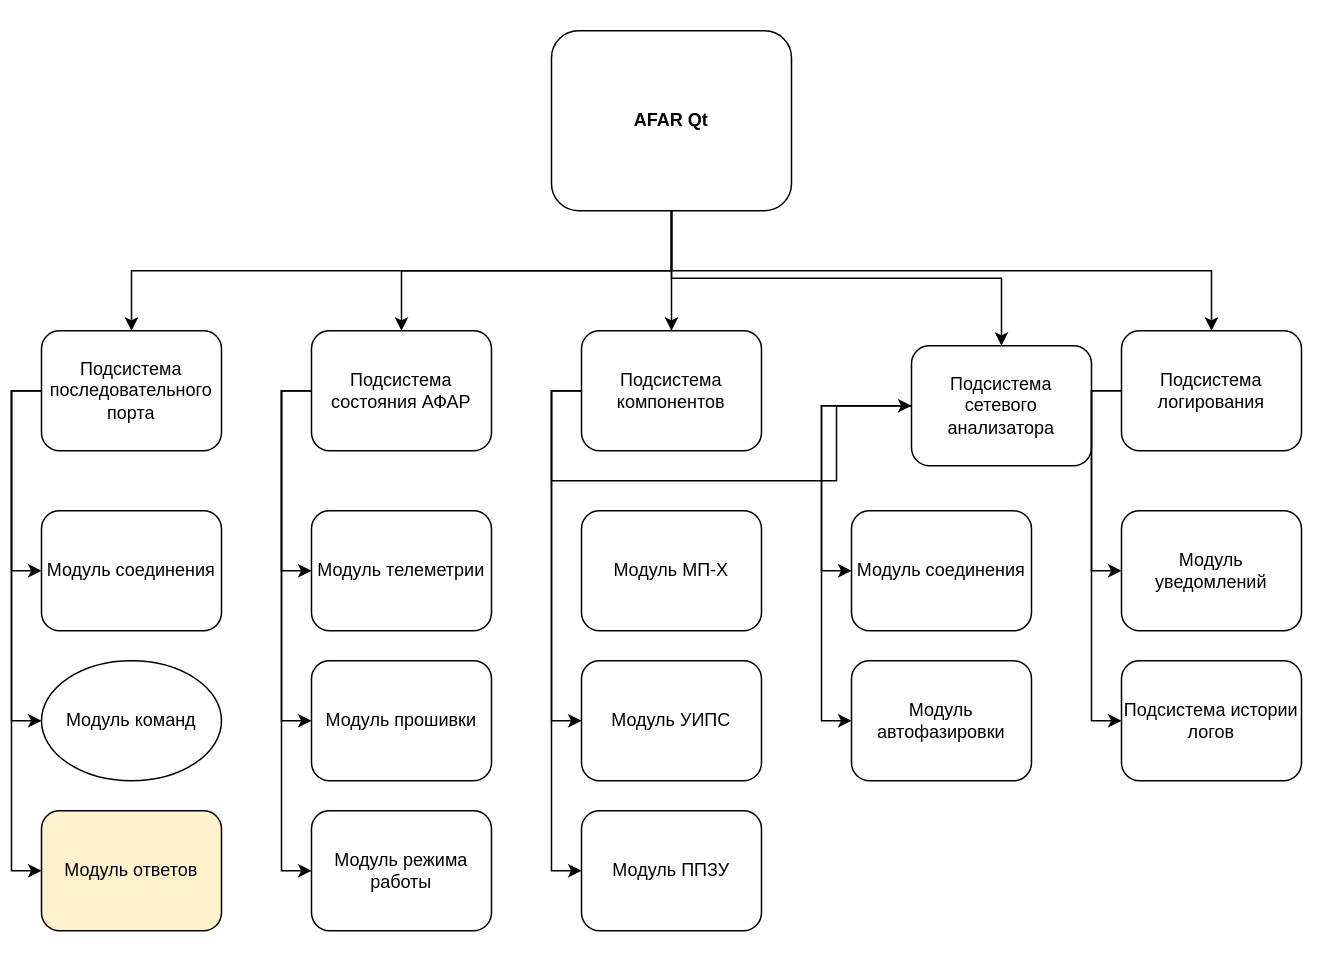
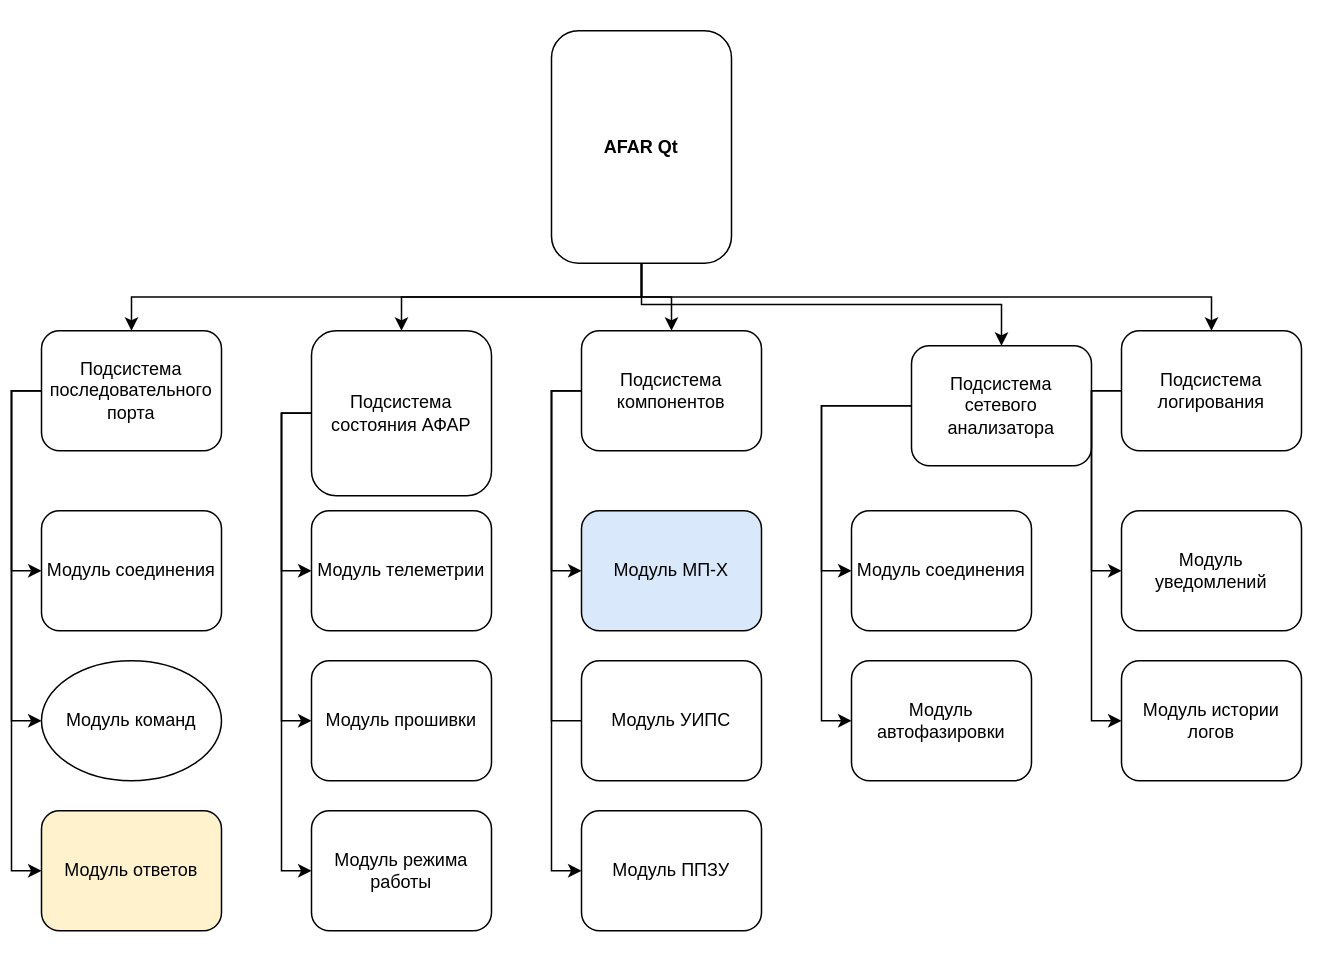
node "AFAR Qt": size 240x180 -> 180x233
node "Подсистема состояния АФАР": size 180x120 -> 180x165
edge "Подсистема компонентов" -> "Подсистема сетевого анализатора": now "Подсистема компонентов" -> "Модуль МП-Х"
node "Модуль МП-Х": fillcolor #ffffff -> #dae8fc
edge "Подсистема компонентов" -> "Модуль УИПС": arrowhead classic -> none
node "Подсистема истории логов": label "Подсистема истории логов" -> "Модуль истории логов"
